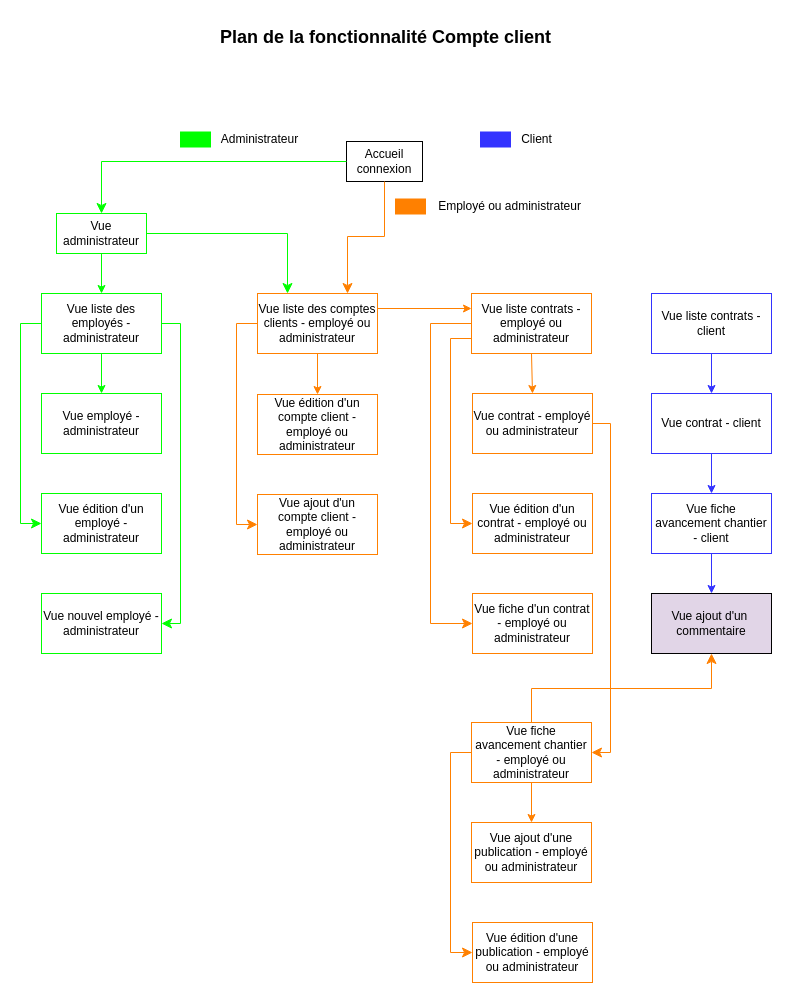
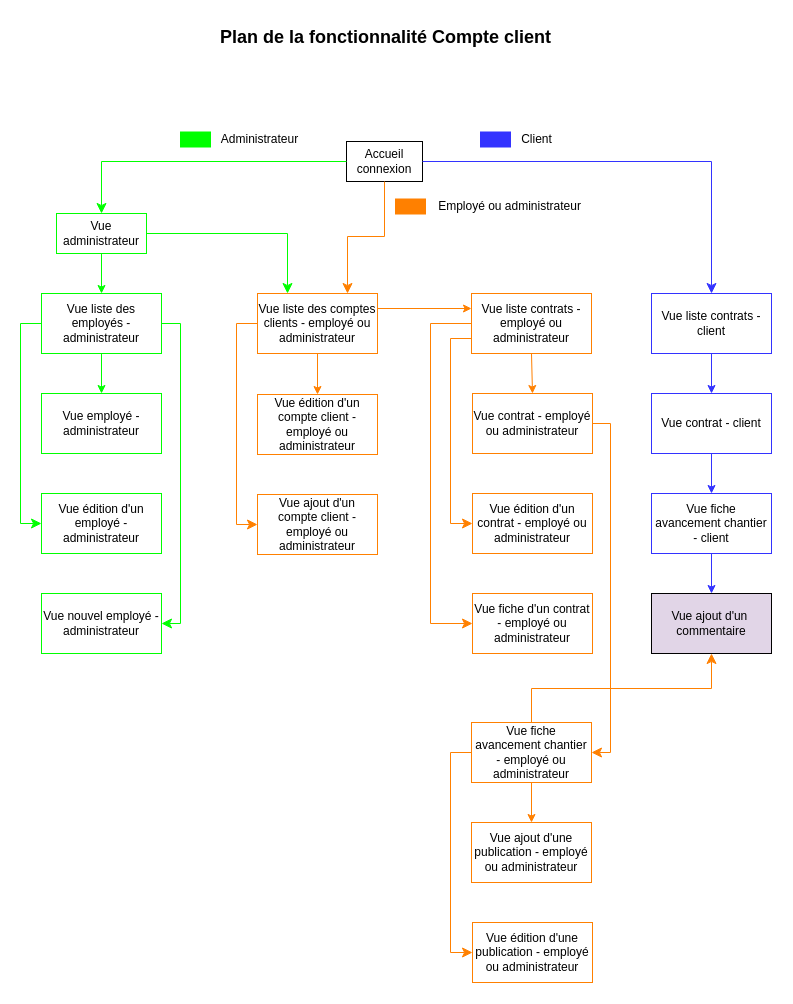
edge "Accueil connexion" -> "Vue liste contrats - client": added
